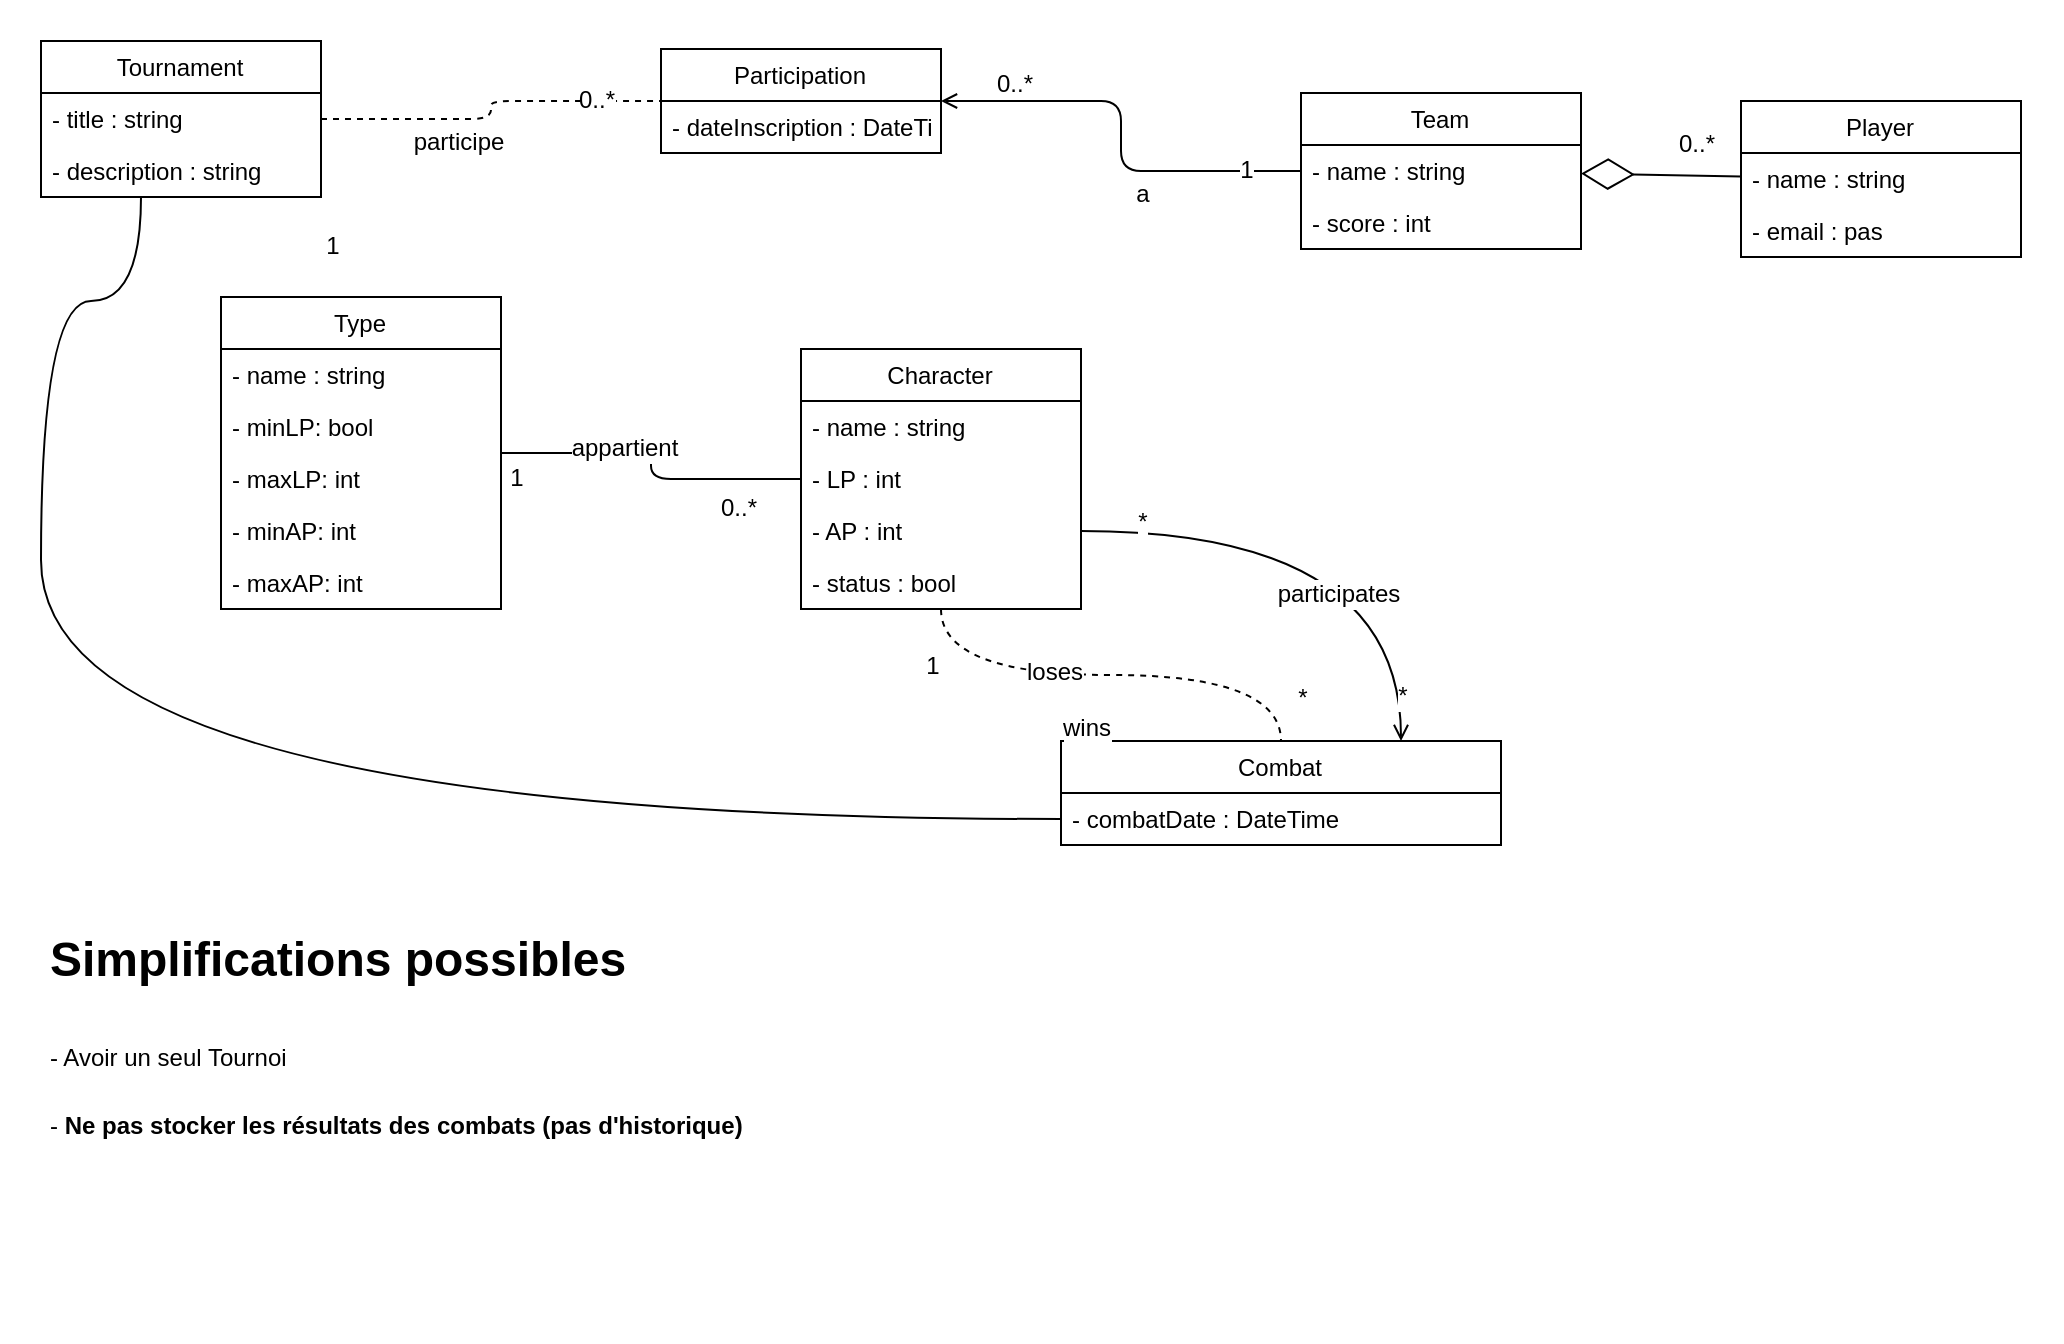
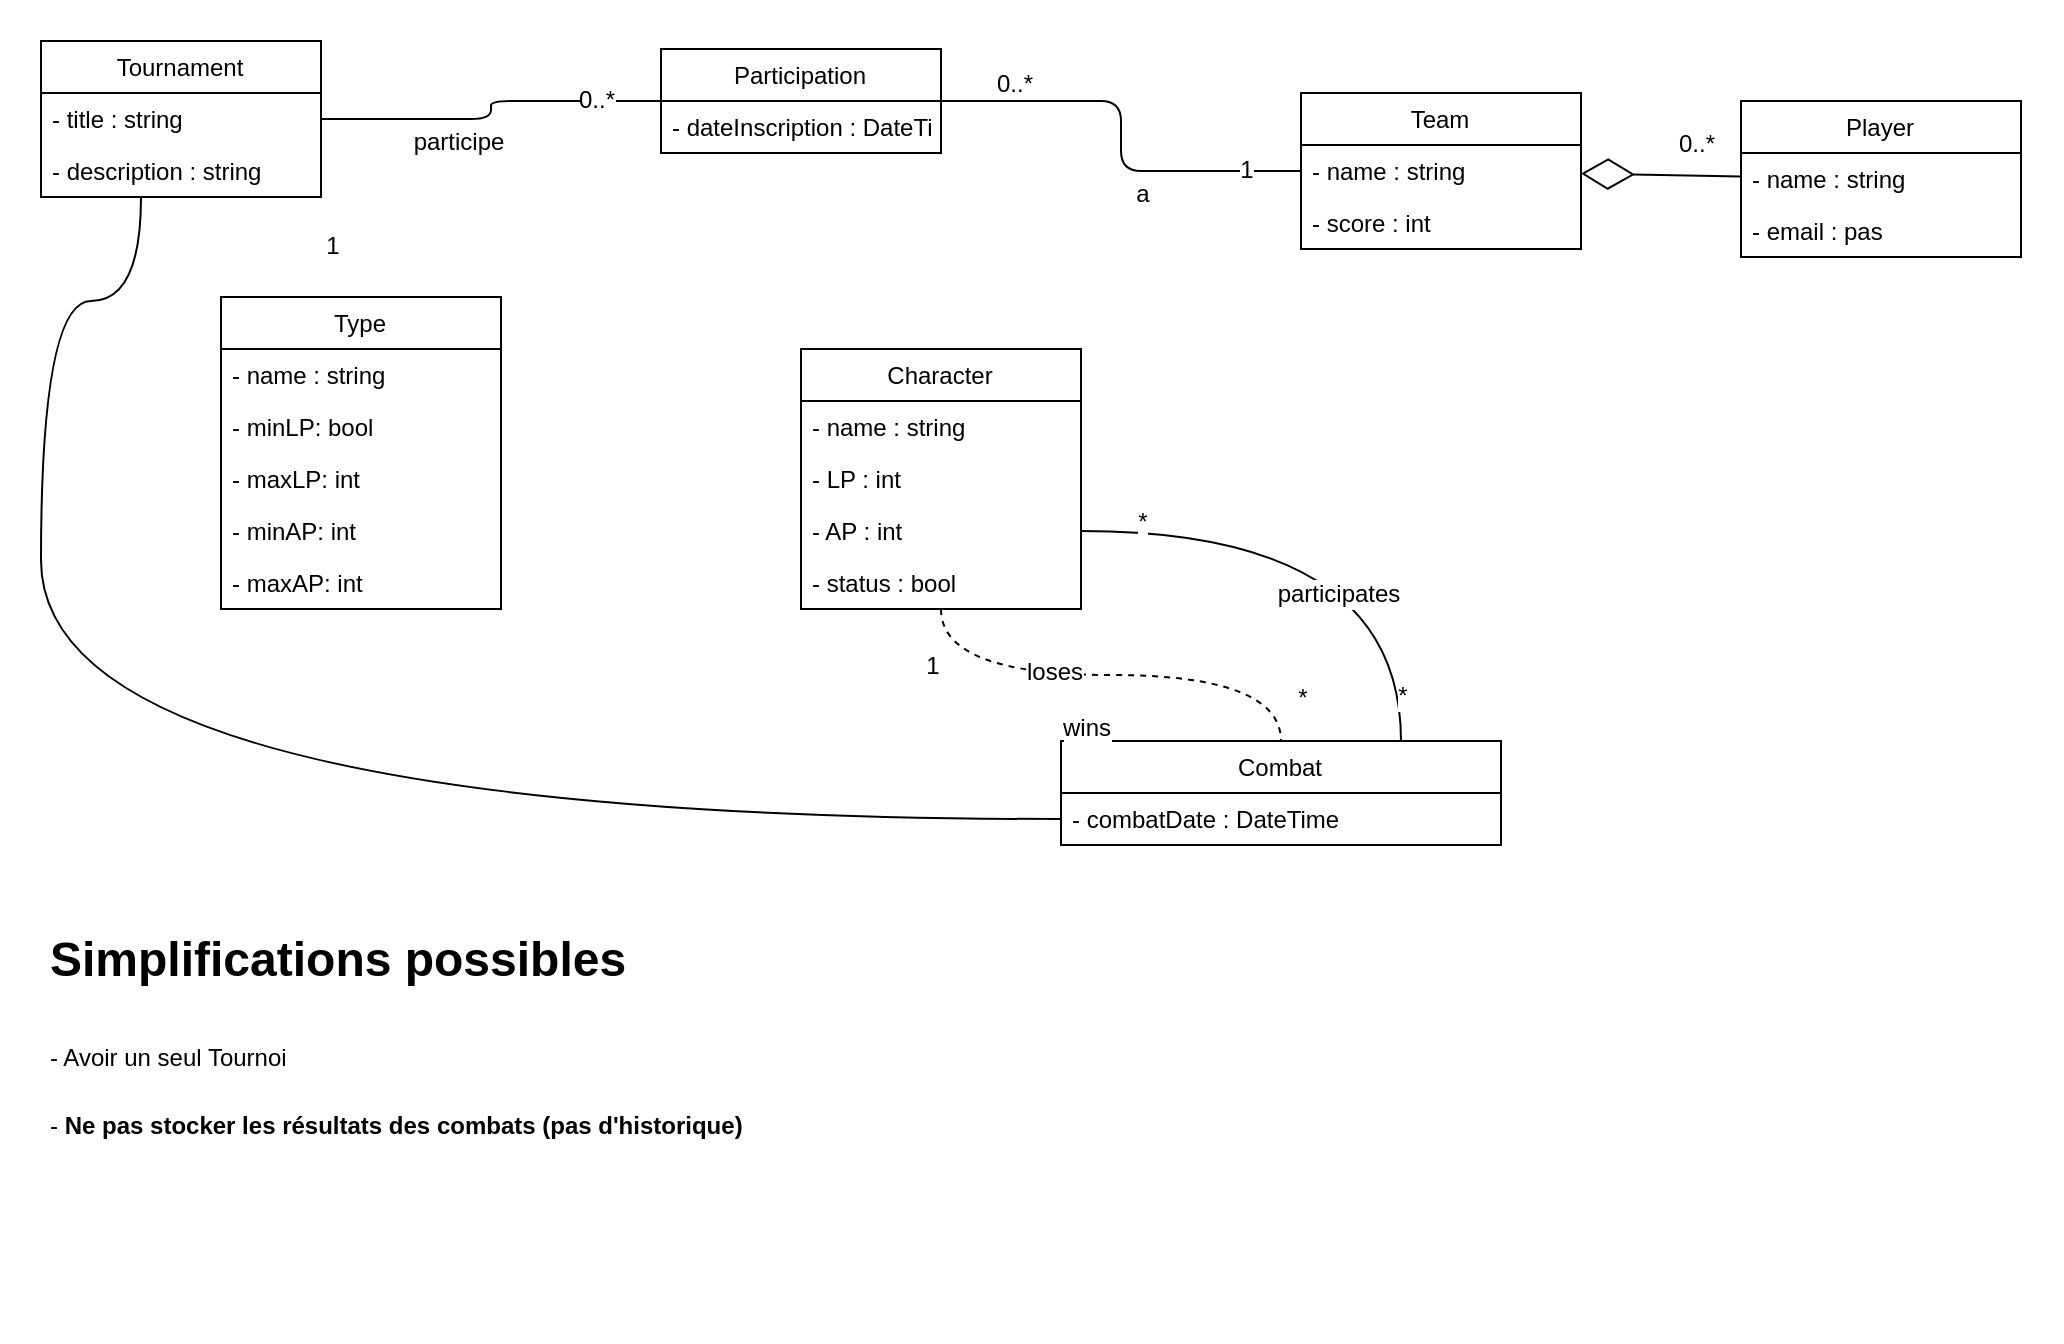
edge "Team" -> "Participation": arrowhead open -> none
edge "Participation" -- "Tournament": style dashed -> solid
edge "Type" -- "Character": removed, labels "1", "appartient", "0..*"
edge "- AP : int" -> "Combat": arrowhead open -> none
